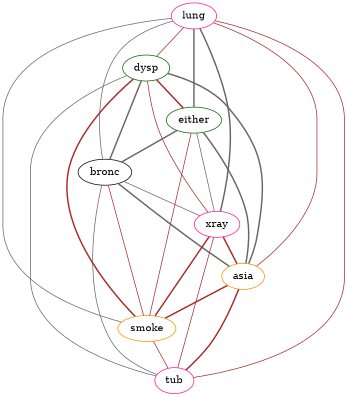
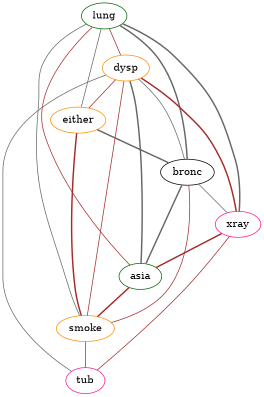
node "lung": color deeppink -> darkgreen
node "dysp": color darkgreen -> darkorange
edge "lung" -- "either": style bold -> solid
edge "lung" -- "bronc": style solid -> bold
edge "dysp" -- "either": style bold -> solid
edge "dysp" -- "bronc": style bold -> solid
node "either": color darkgreen -> darkorange
edge "dysp" -- "xray": style solid -> bold
edge "either" -- "xray": removed
edge "either" -- "asia": removed
edge "dysp" -- "smoke": style bold -> solid
edge "lung" -- "tub": removed
edge "either" -- "smoke": style solid -> bold
edge "xray" -- "smoke": removed
node "asia": color darkorange -> darkgreen
edge "bronc" -- "tub": removed
edge "asia" -- "tub": removed
